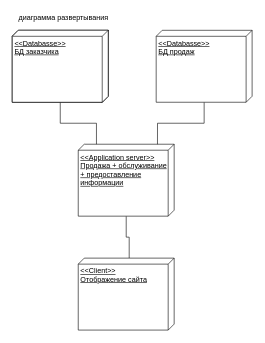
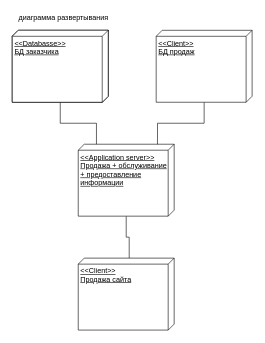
node "<<Databasse>> БД продаж": label "<<Databasse>> БД продаж" -> "<<Client>> БД продаж"
node "<<Client>> Отображение сайта": label "<<Client>> Отображение сайта" -> "<<Client>> Продажа сайта"
